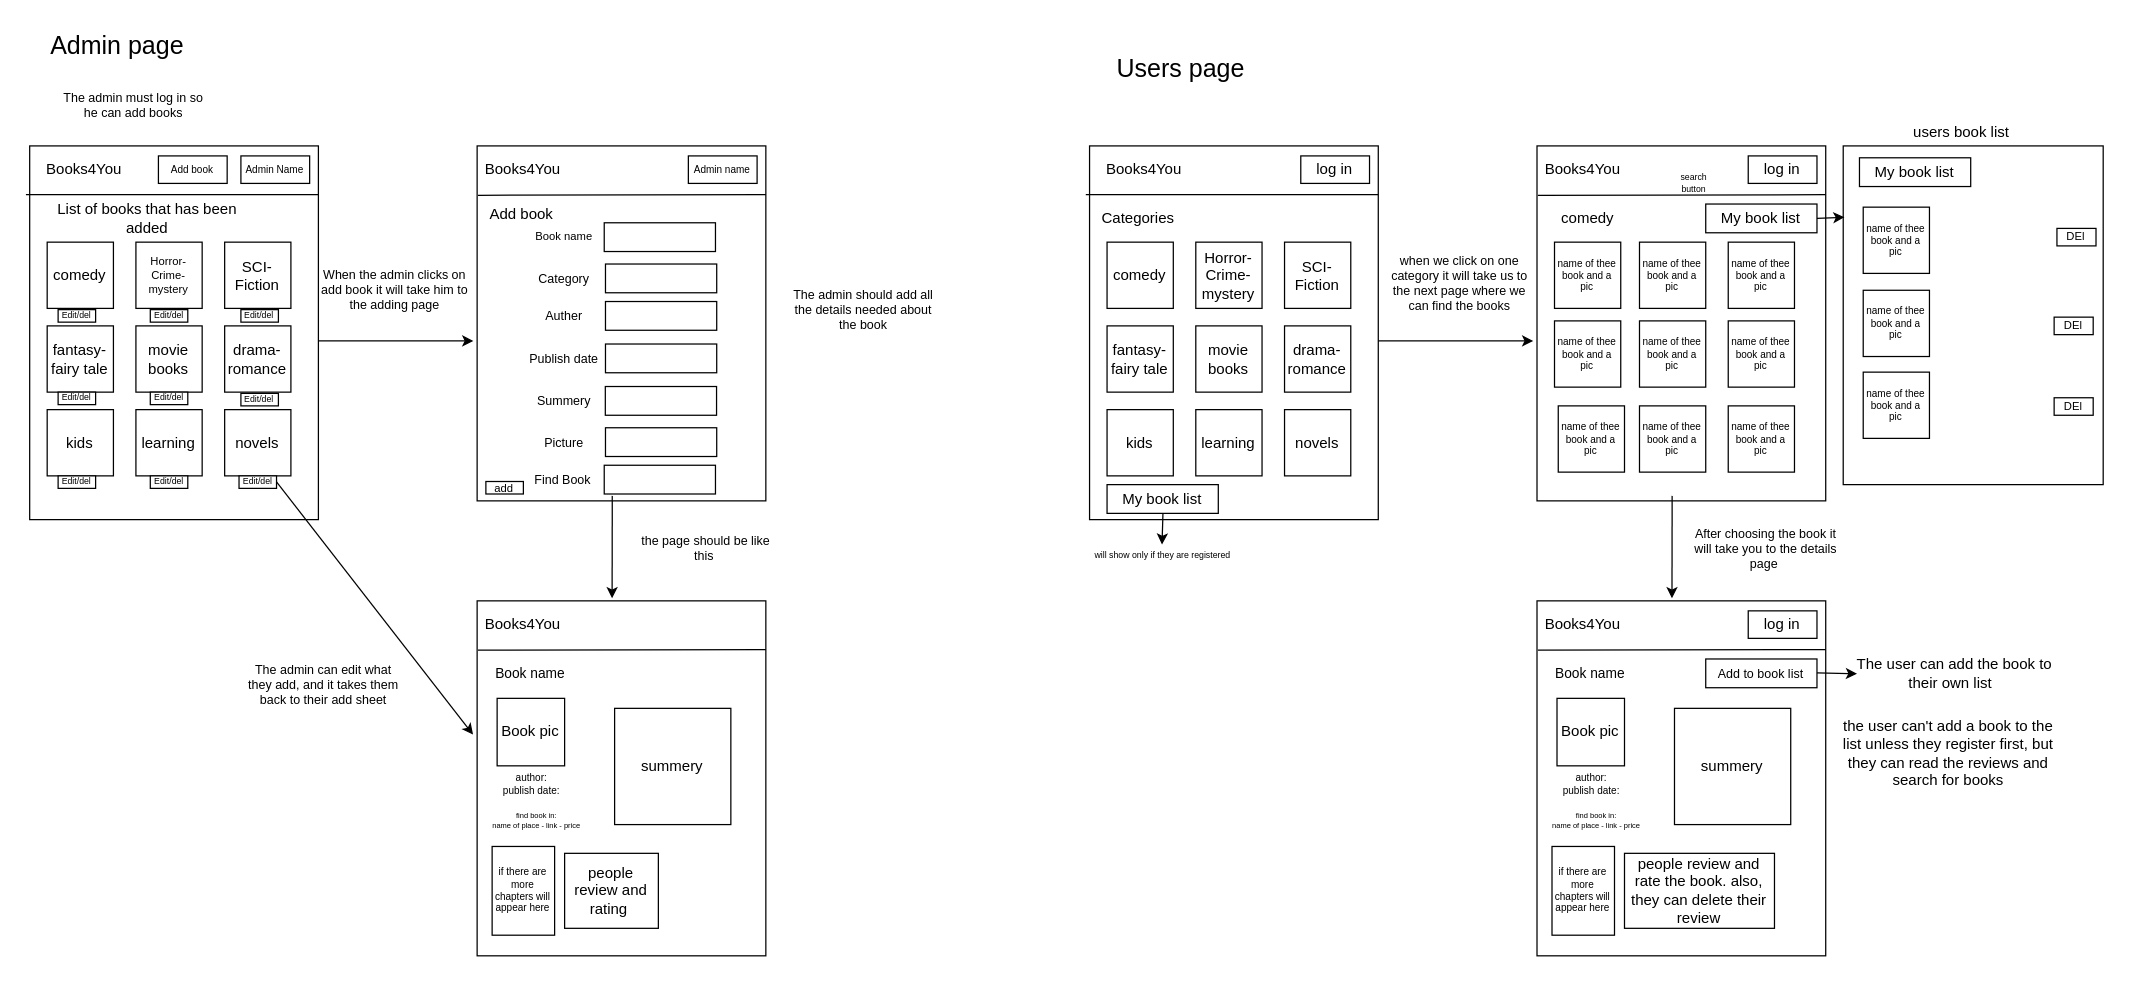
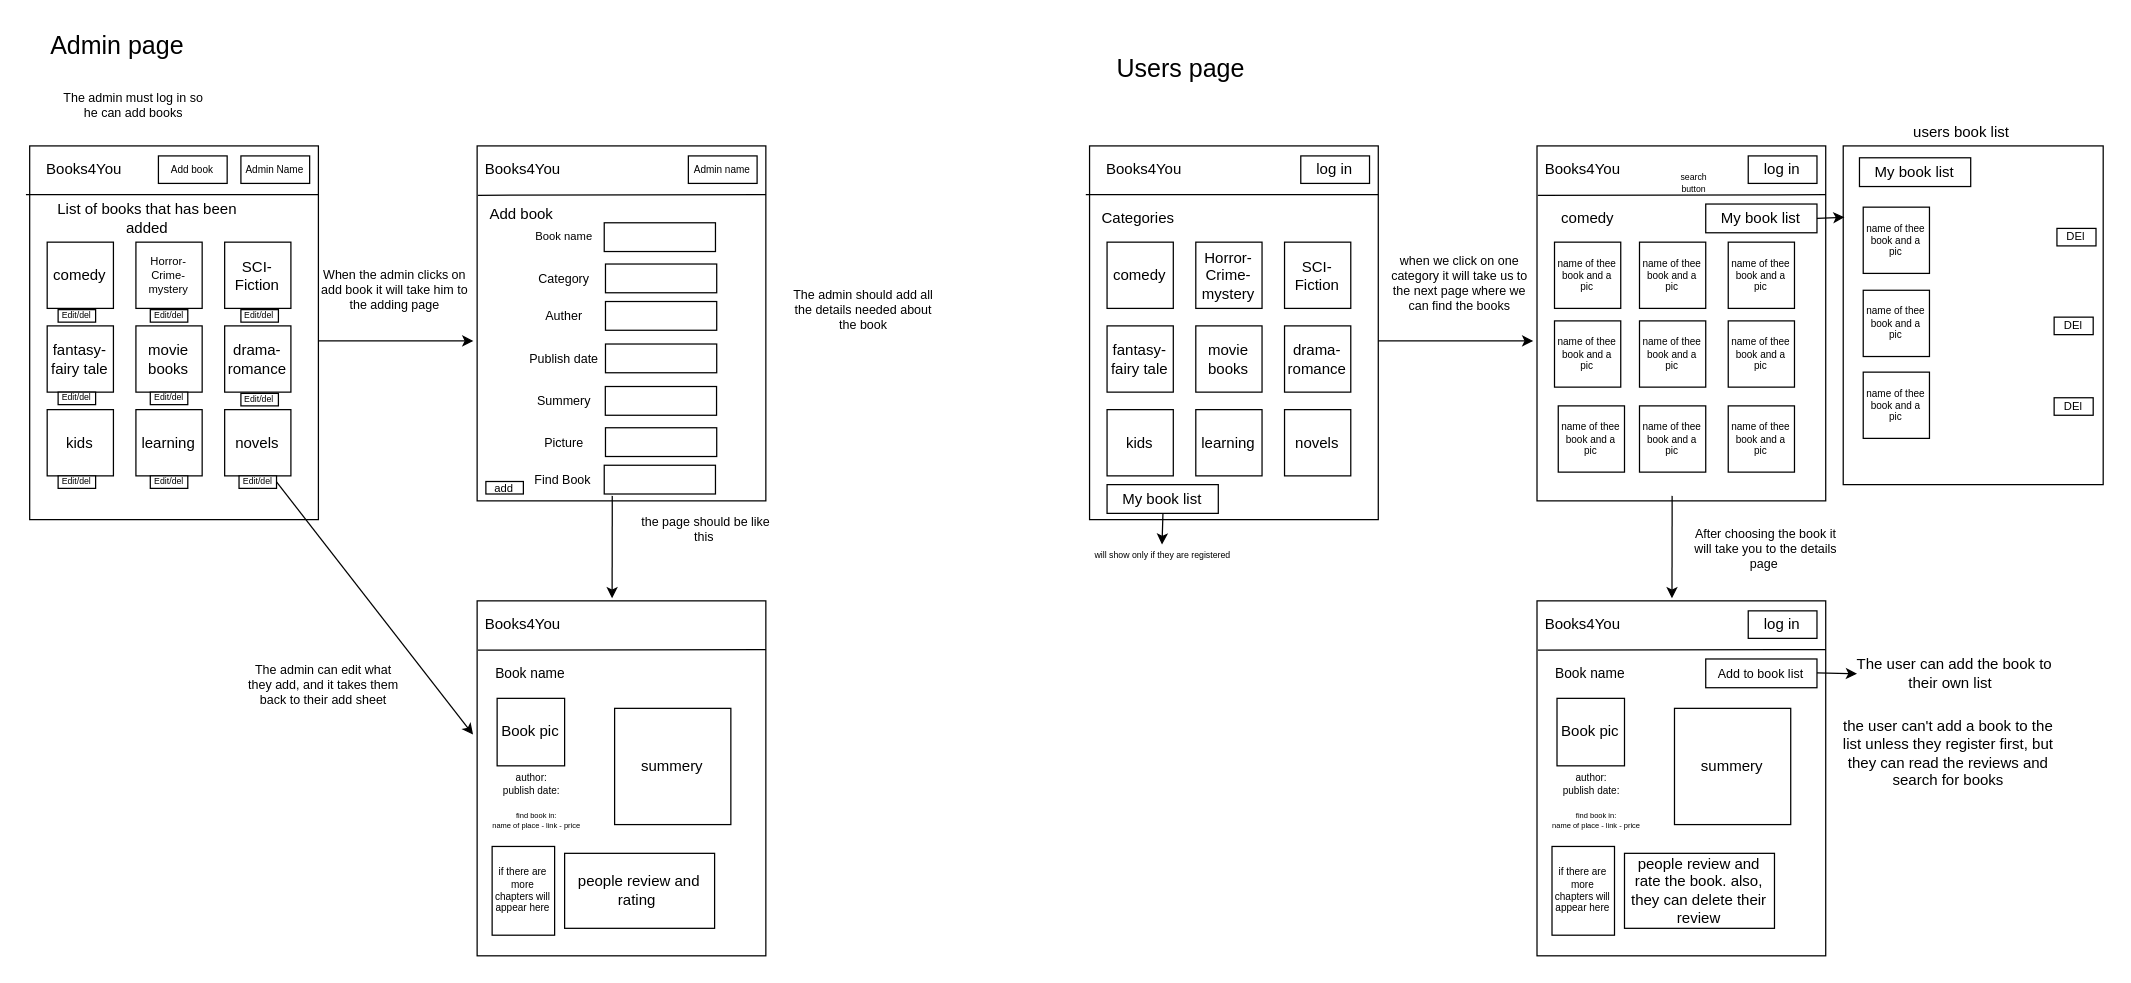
node "the page should be like this": moved (707, 548) -> (707, 529)
node "people review and rating": size 94x75 -> 150x75
